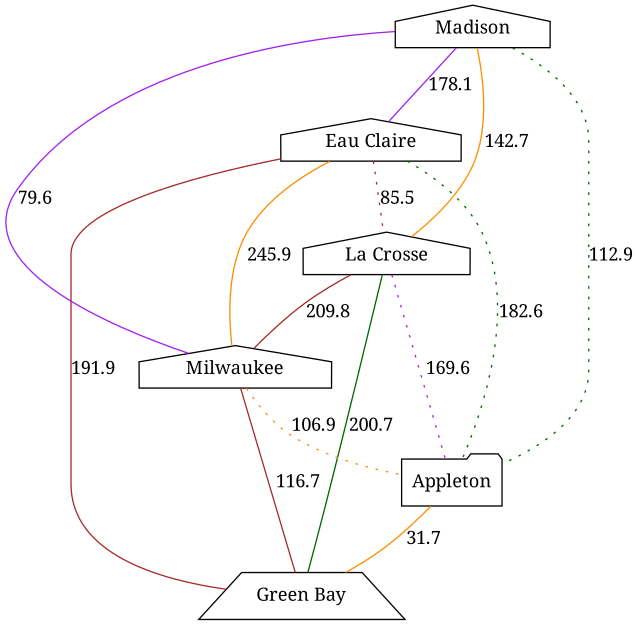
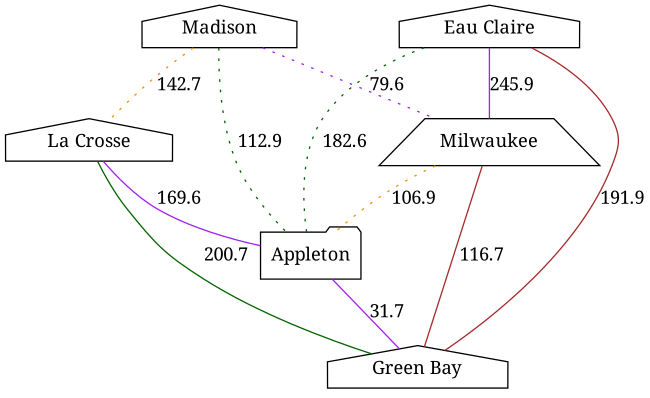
edge "Madison" -- "Eau Claire": removed, label "178.1"
edge "Madison" -- "Milwaukee": style solid -> dotted
edge "Madison" -- "La Crosse": style solid -> dotted
edge "Eau Claire" -- "La Crosse": removed, label "85.5"
edge "Eau Claire" -- "Milwaukee": color darkorange -> purple
edge "La Crosse" -- "Milwaukee": removed, label "209.8"
edge "La Crosse" -- "Appleton": style dotted -> solid
node "Milwaukee": shape house -> trapezium
edge "Appleton" -- "Green Bay": color darkorange -> purple
node "Green Bay": shape trapezium -> house
